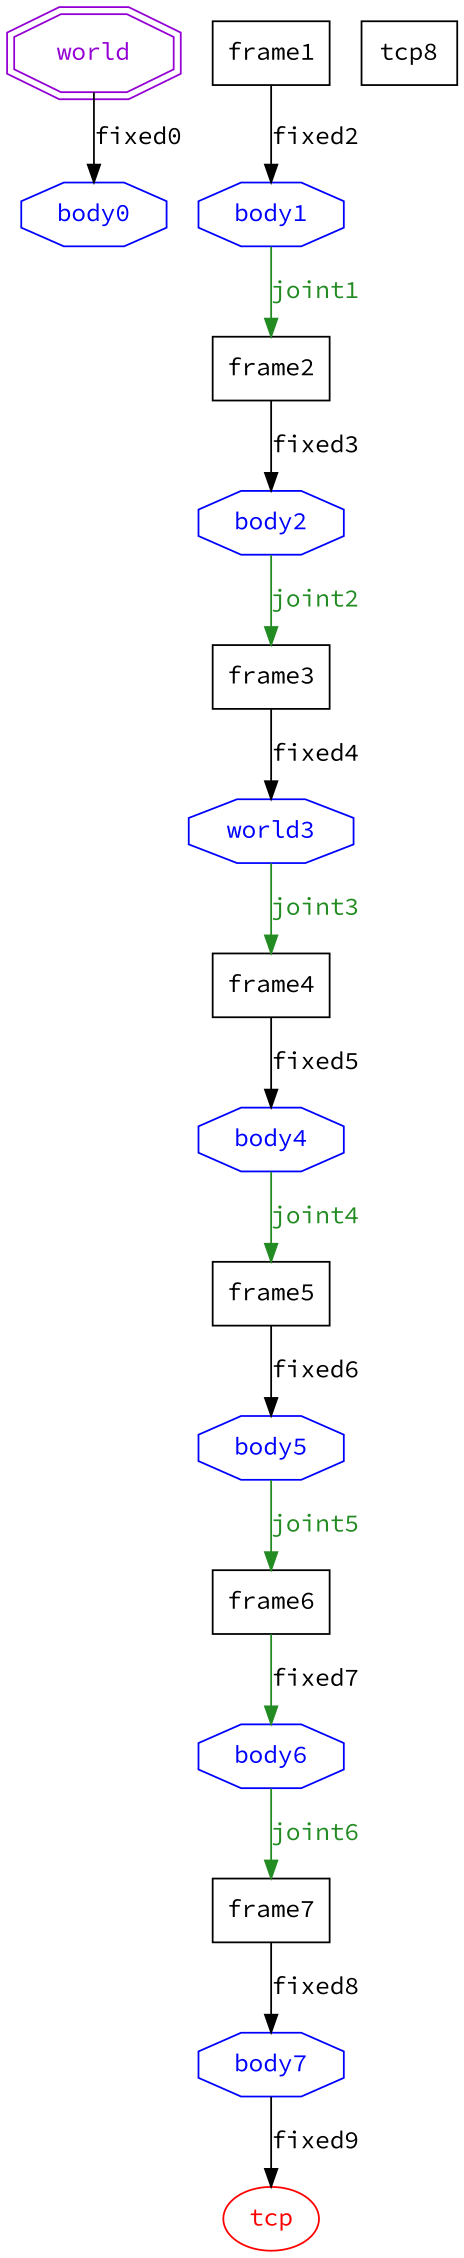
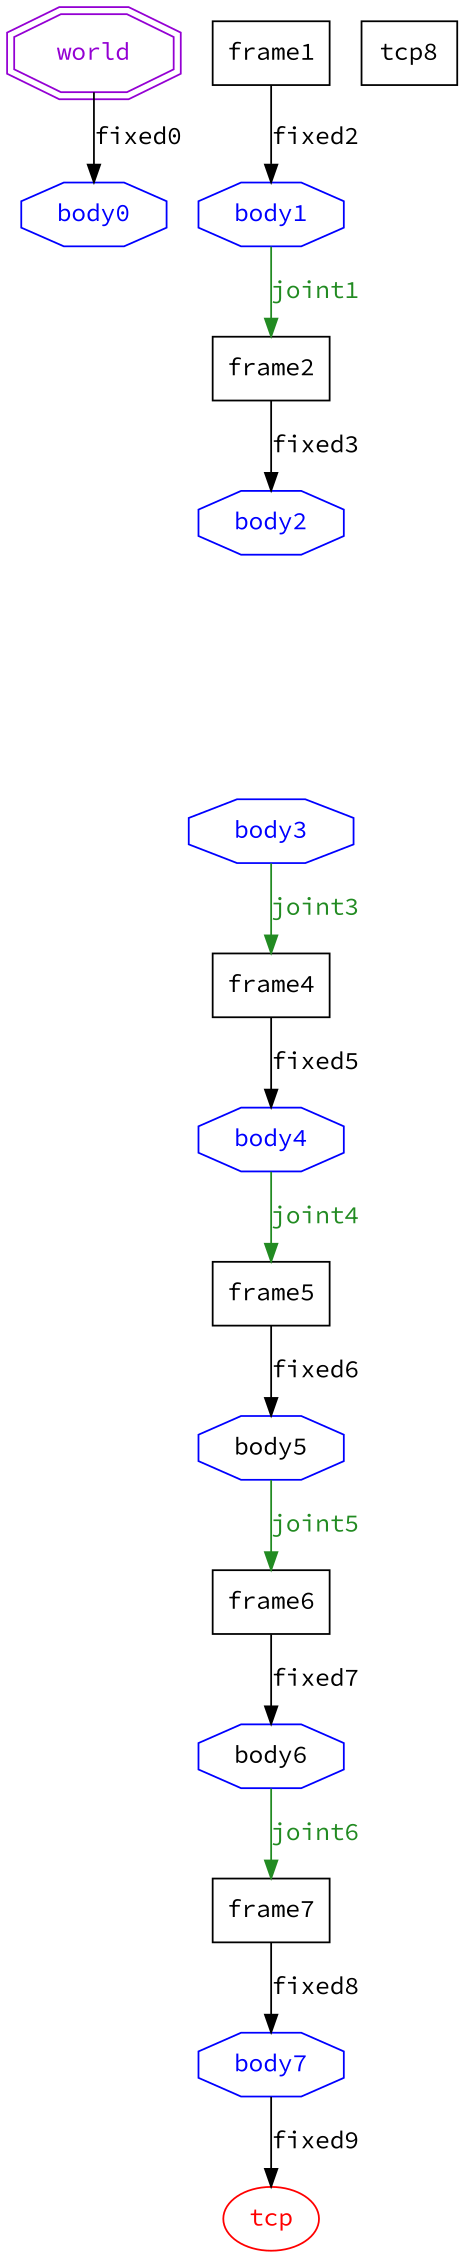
node "frame3": removed
node "world3": label "world3" -> "body3"
node "body5": fontcolor blue -> black
edge "frame6" -> "body6": color forestgreen -> black
node "body6": fontcolor blue -> black
